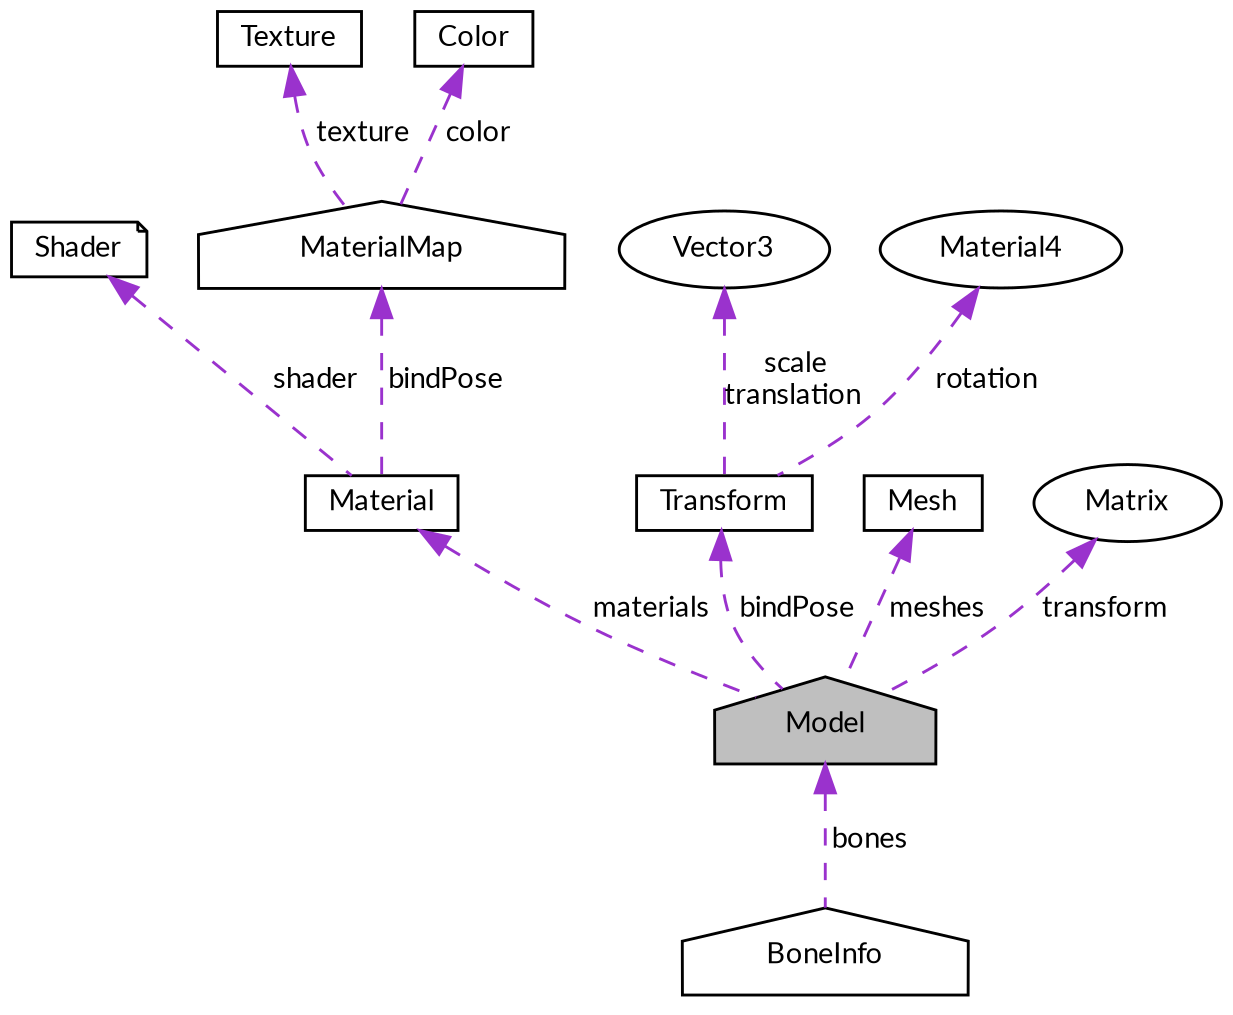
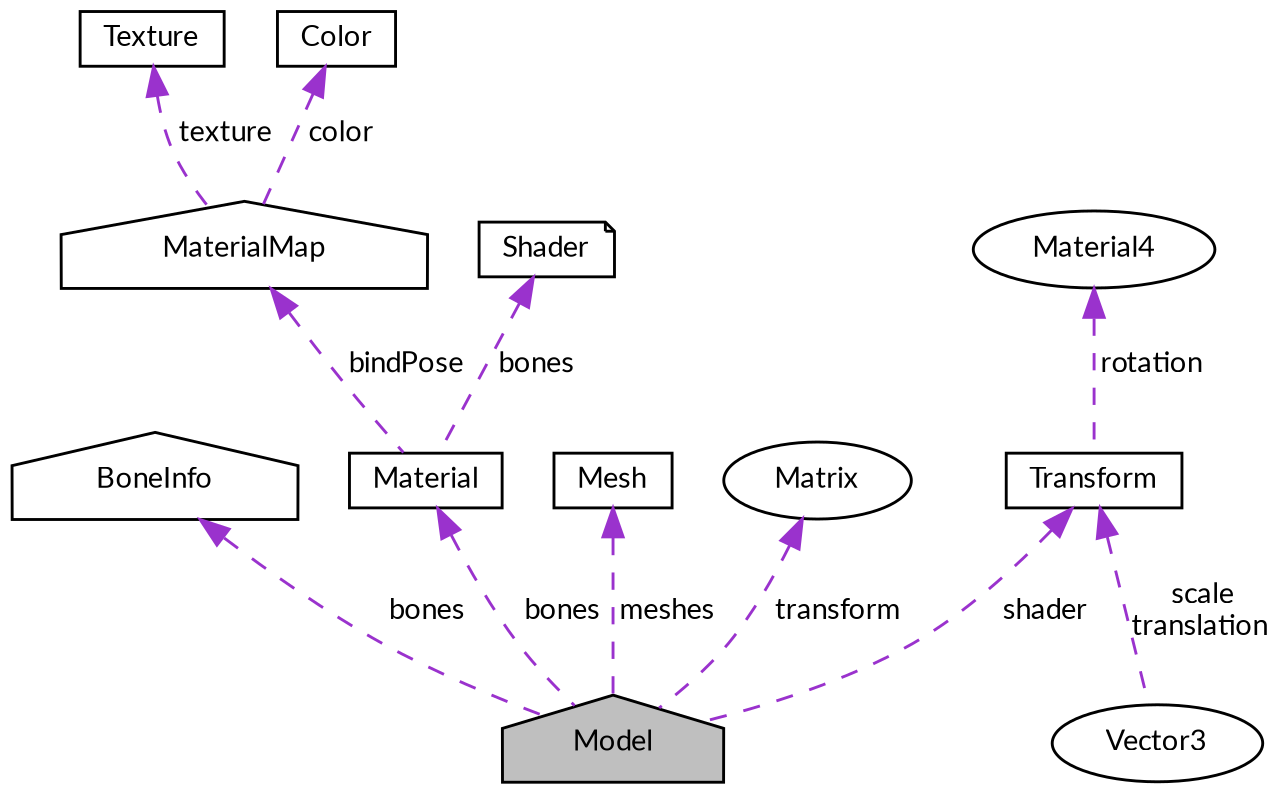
edge "Material" -> "Shader": label " shader" -> " bones"
edge "Transform" -> "Vector3": reversed
edge "Model" -> "Material": label " materials" -> " bones"
edge "Model" -> "Transform": label " bindPose" -> " shader"
edge "BoneInfo" -> "Model": reversed
